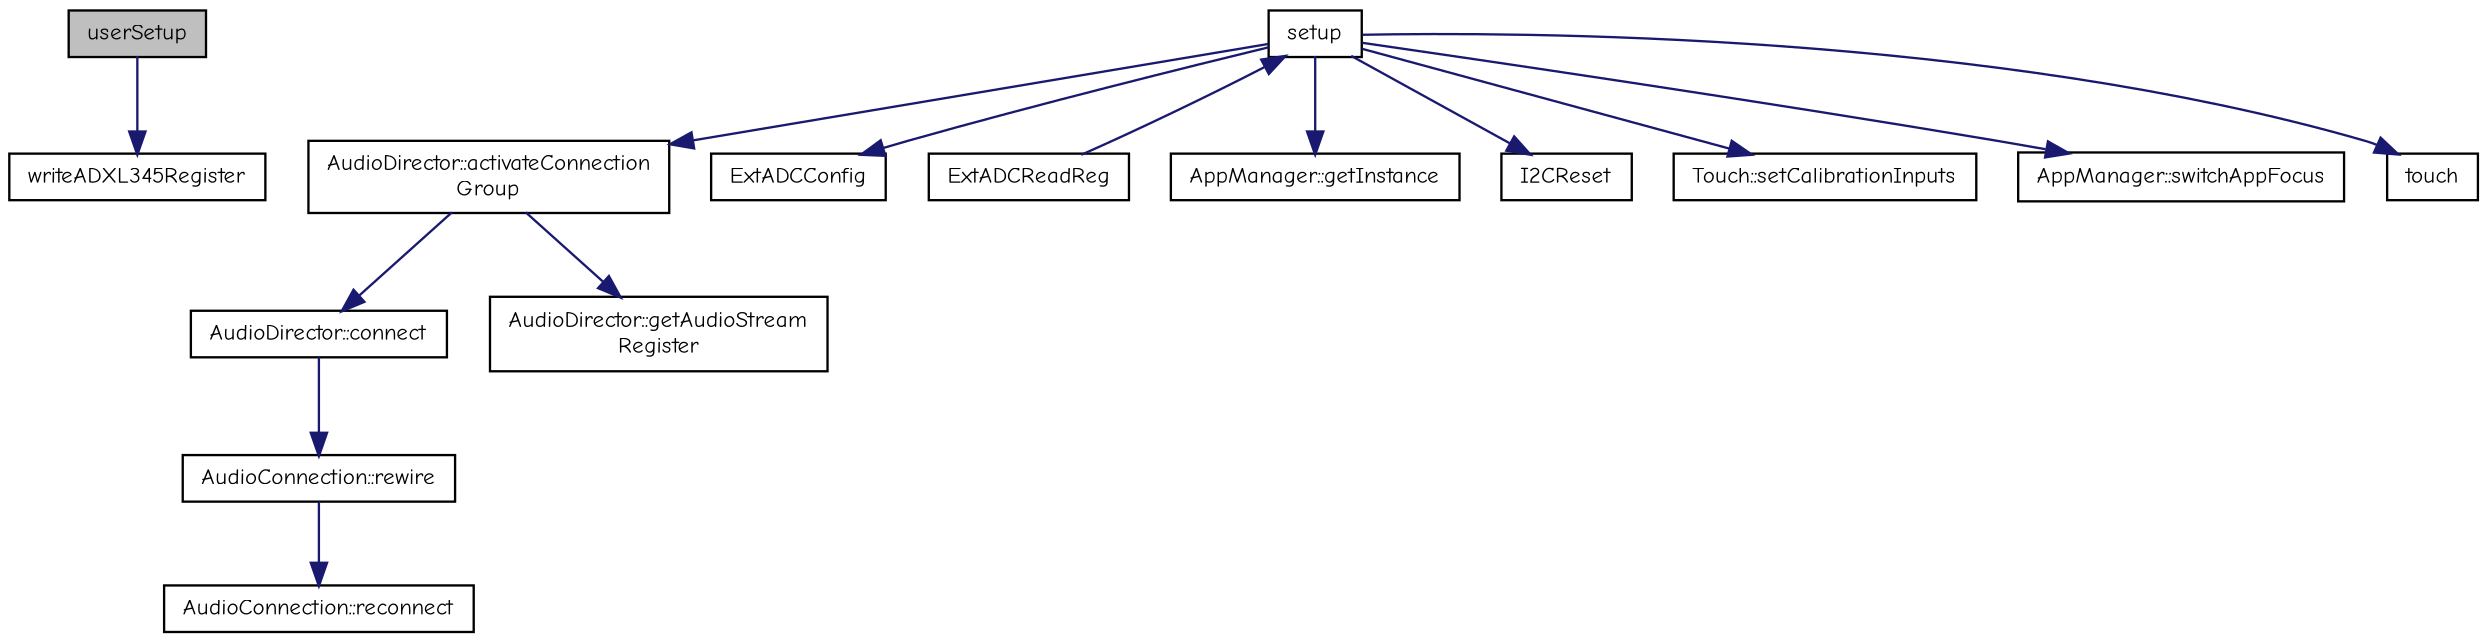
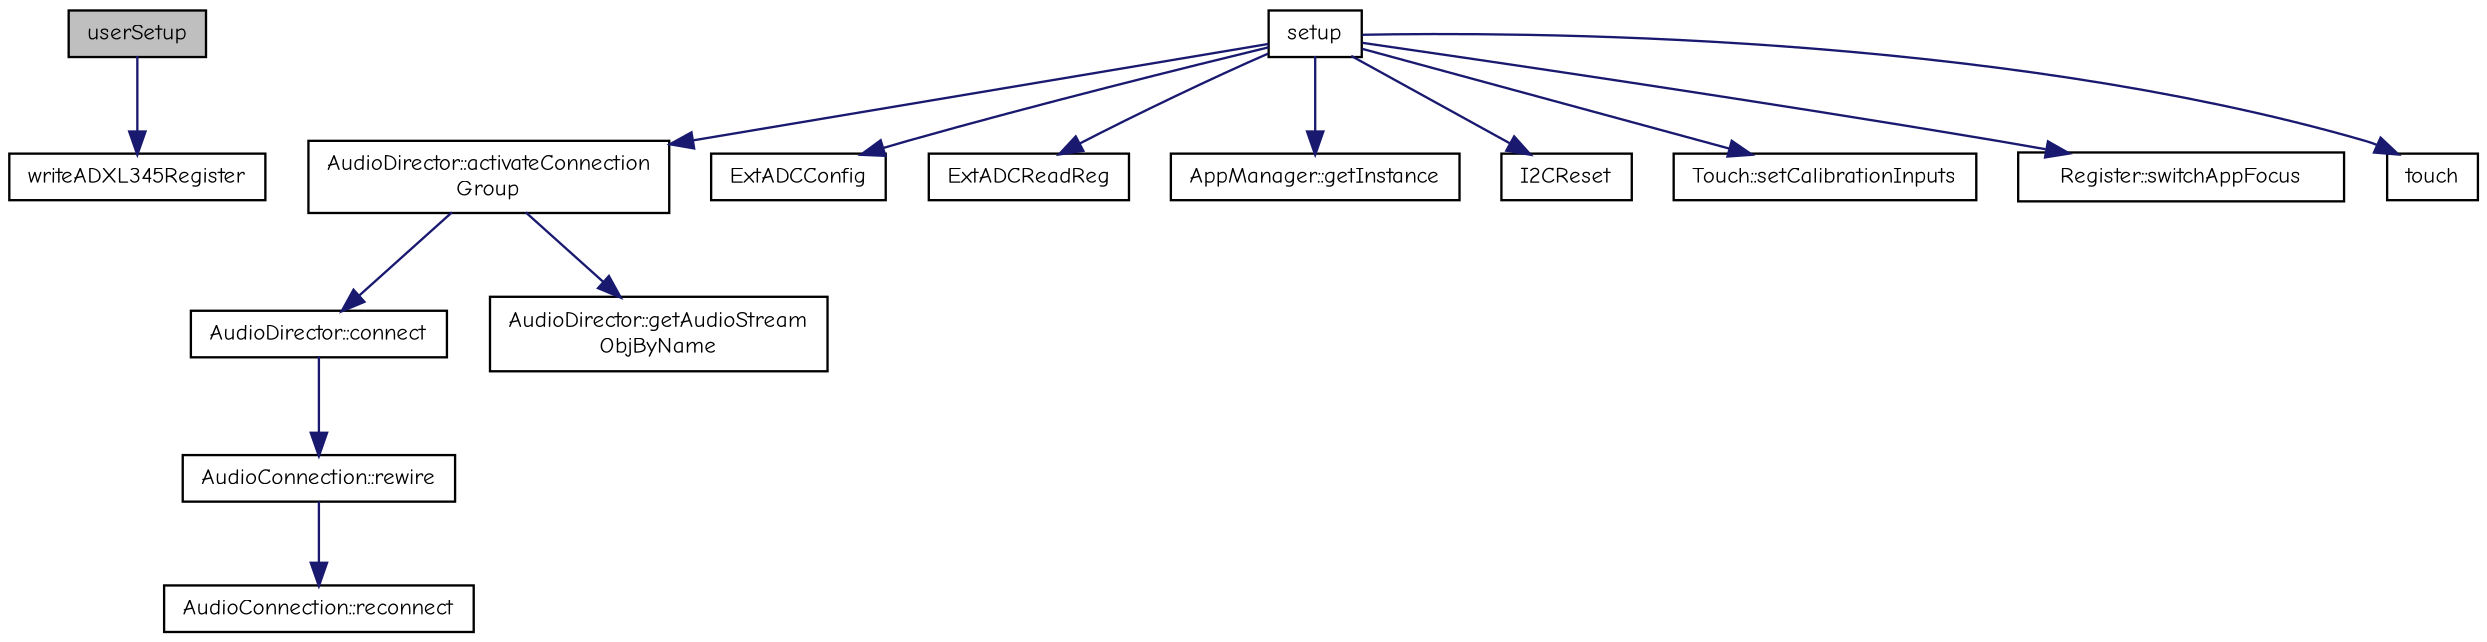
edge "ExtADCReadReg" -> "setup": reversed
node "AppManager::switchAppFocus": label "AppManager::switchAppFocus" -> "Register::switchAppFocus"
node "AudioDirector::getAudioStream Register": label "AudioDirector::getAudioStream Register" -> "AudioDirector::getAudioStream ObjByName"
